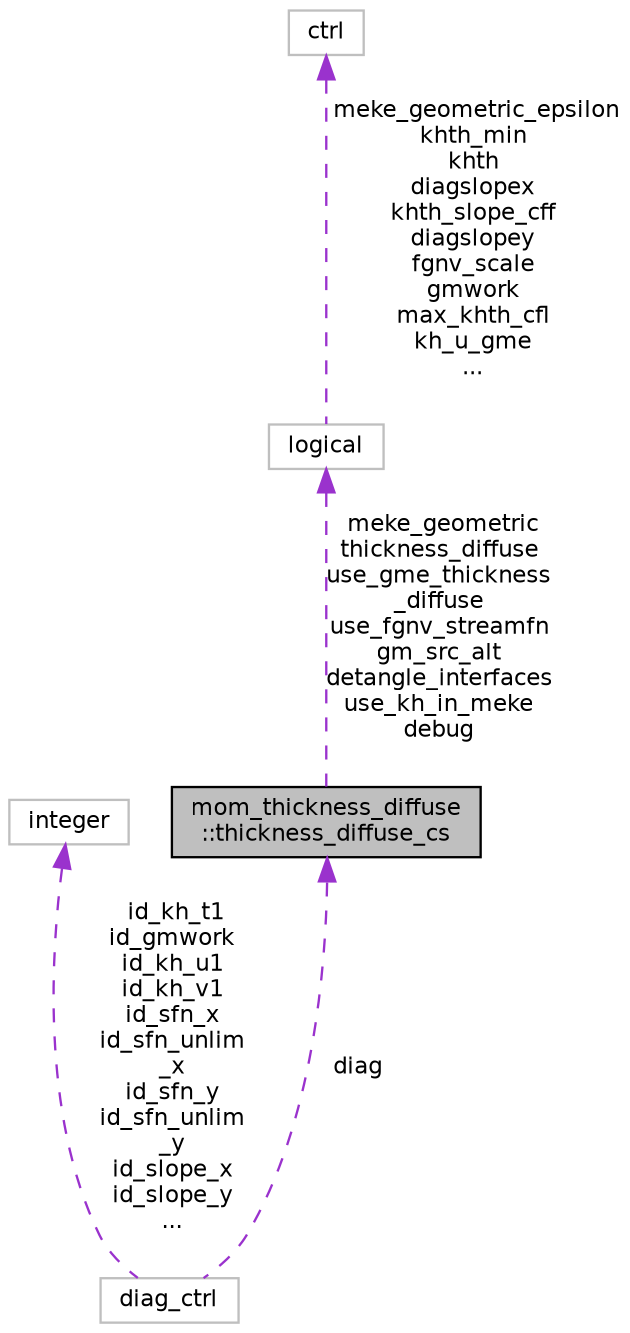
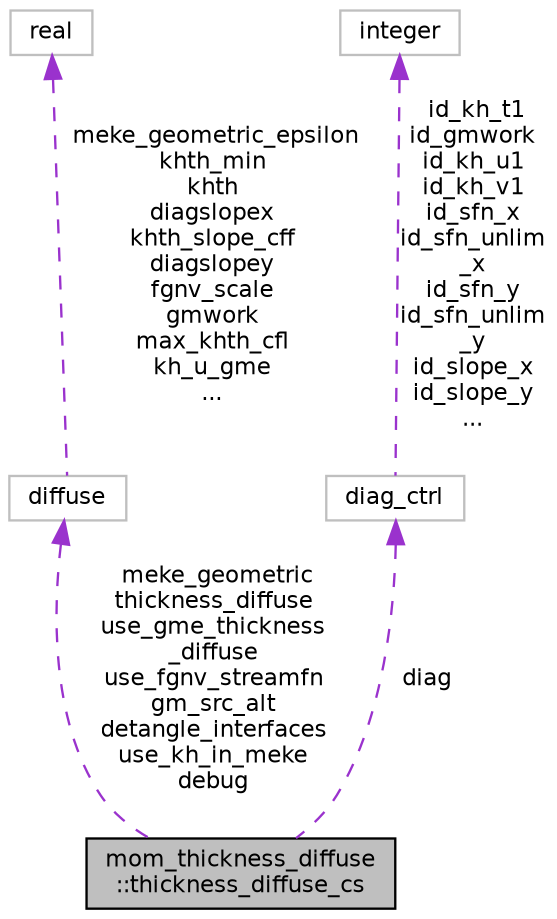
node "ctrl": label "ctrl" -> "real"
node "logical": label "logical" -> "diffuse"
edge "diag_ctrl" -> "mom_thickness_diffuse ::thickness_diffuse_cs": reversed
